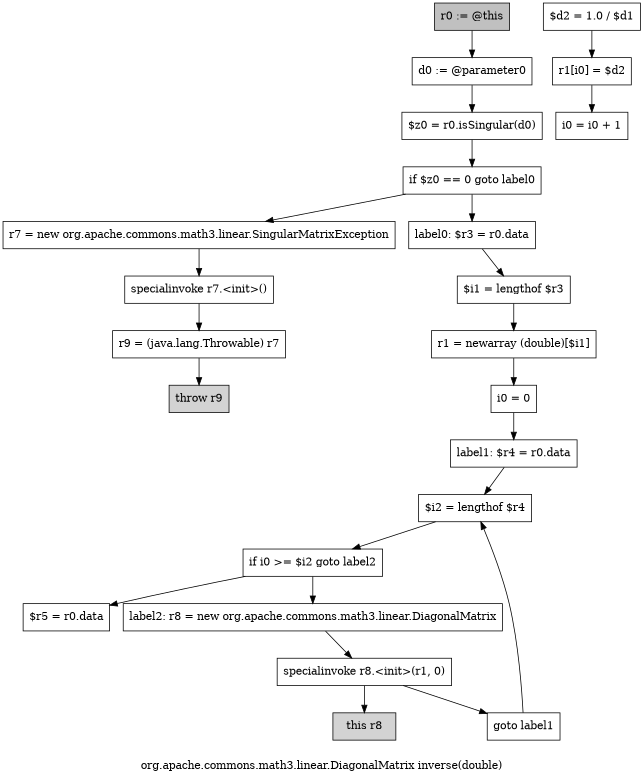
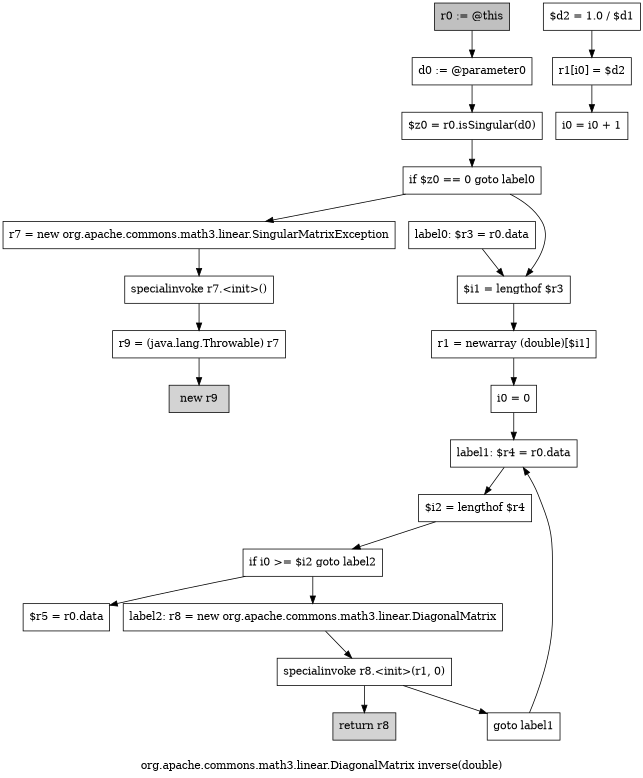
edge "if $z0 == 0 goto label0" -> "label0: $r3 = r0.data": now "if $z0 == 0 goto label0" -> "$i1 = lengthof $r3"
node "throw r9": label "throw r9" -> "new r9"
edge "goto label1" -> "$i2 = lengthof $r4": now "goto label1" -> "label1: $r4 = r0.data"
node "this r8": label "this r8" -> "return r8"
